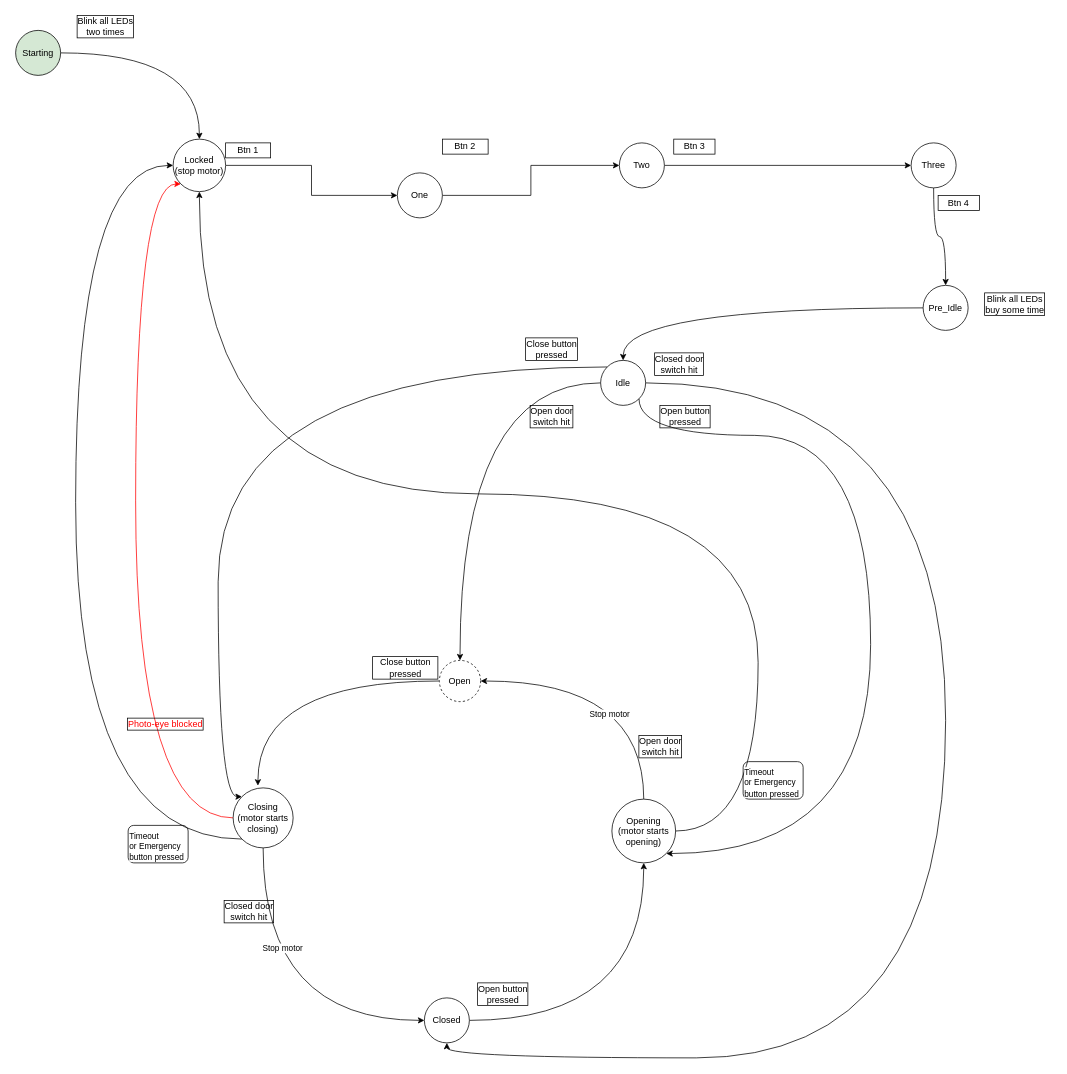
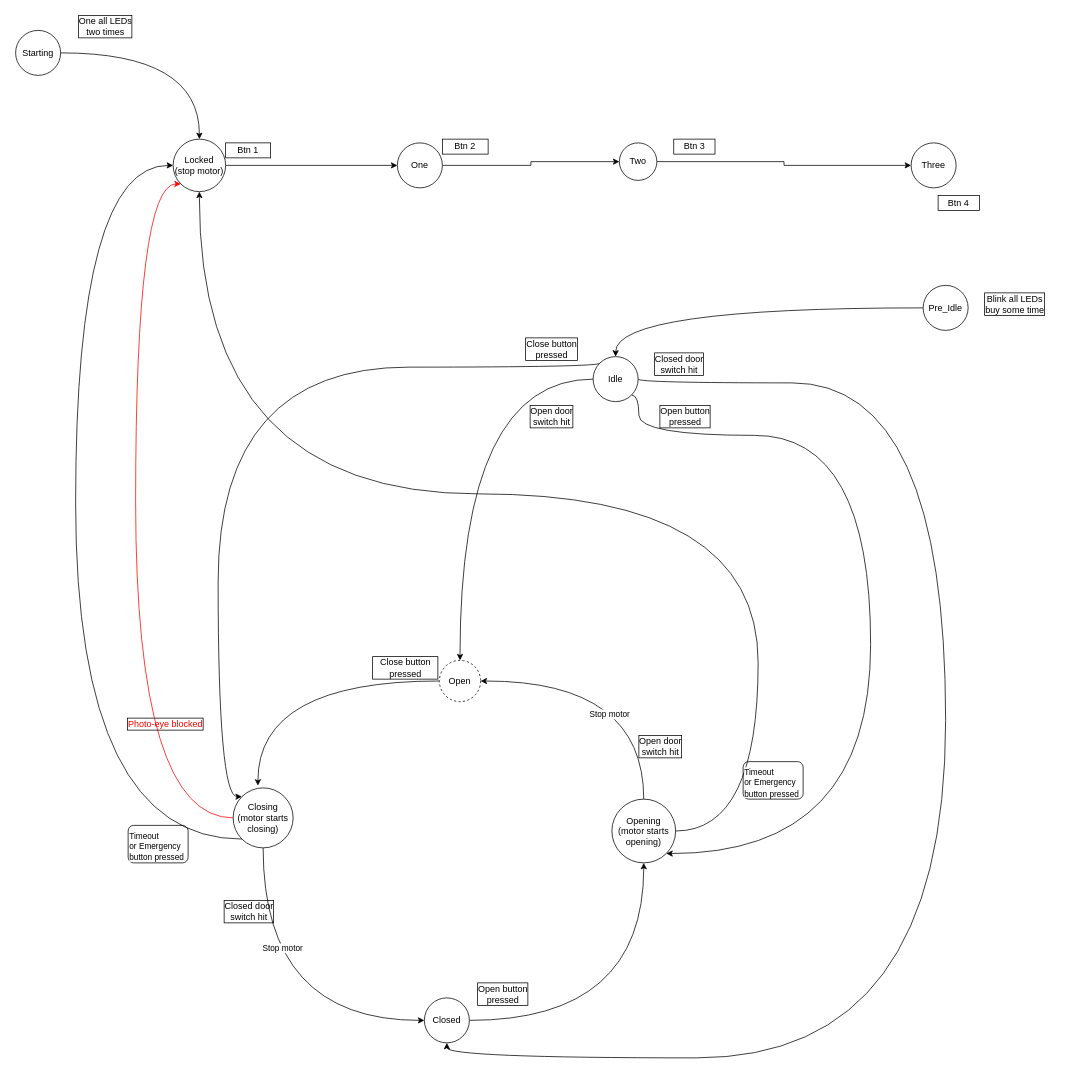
node "Blink all LEDs two times": label "Blink all LEDs two times" -> "One all LEDs two times"
node "Starting": fillcolor #d5e8d4 -> #ffffff
node "Two": size 45x45 -> 38x38
node "One": moved (420, 195) -> (420, 165)
edge "Three" -> "Pre_Idle": removed
node "Idle": moved (623, 383) -> (615, 379)
